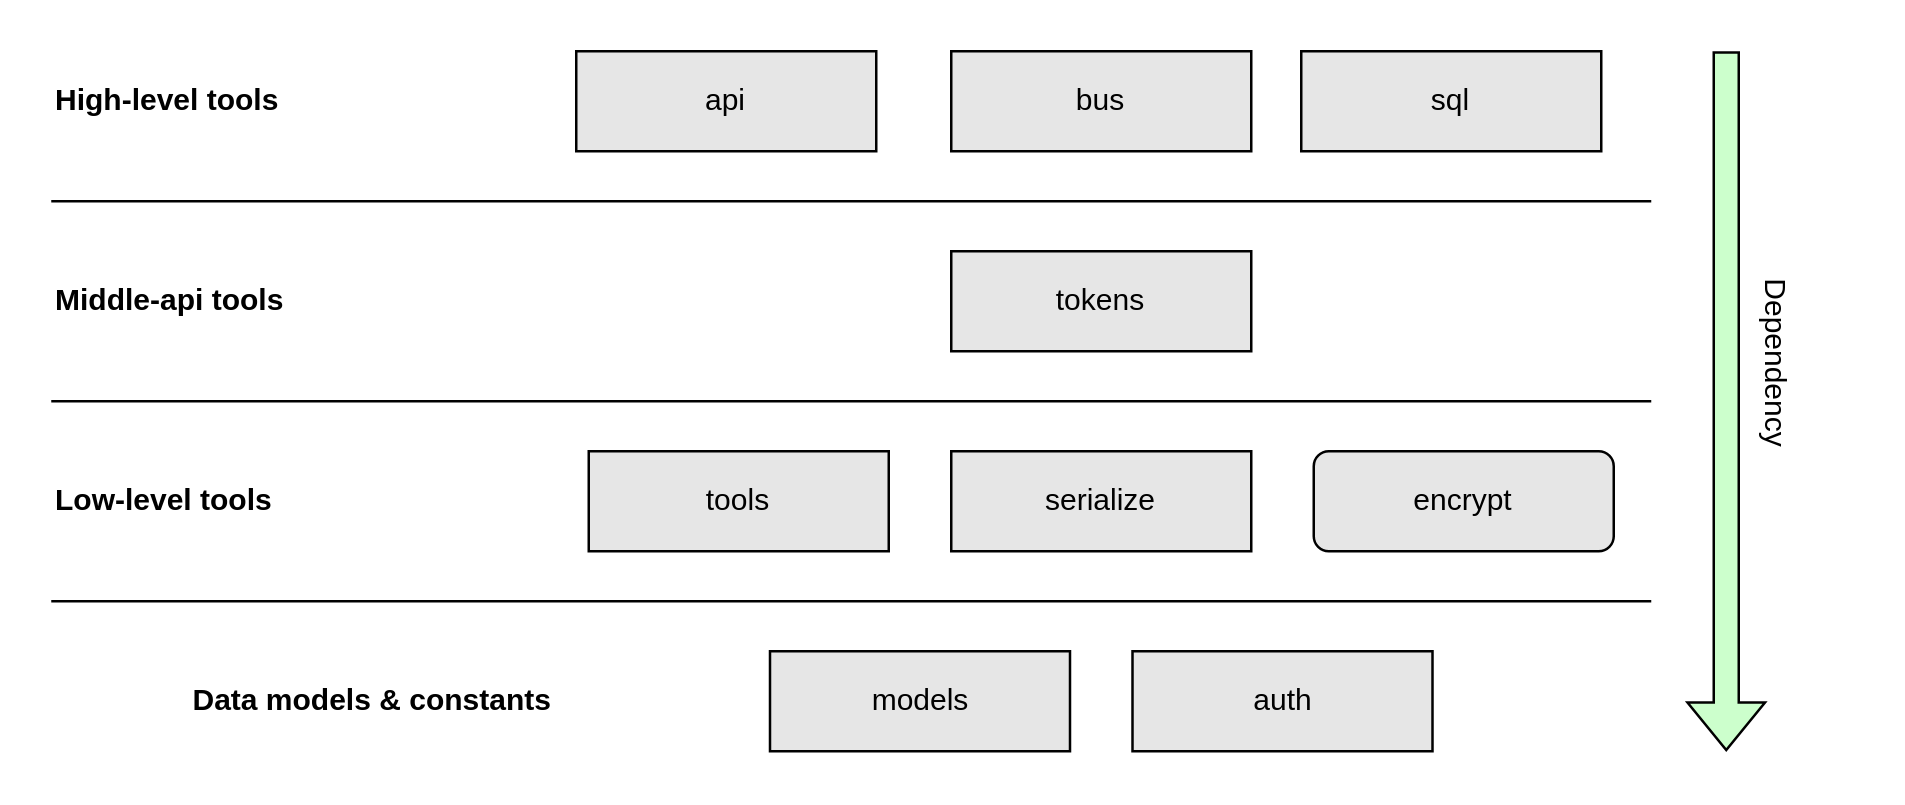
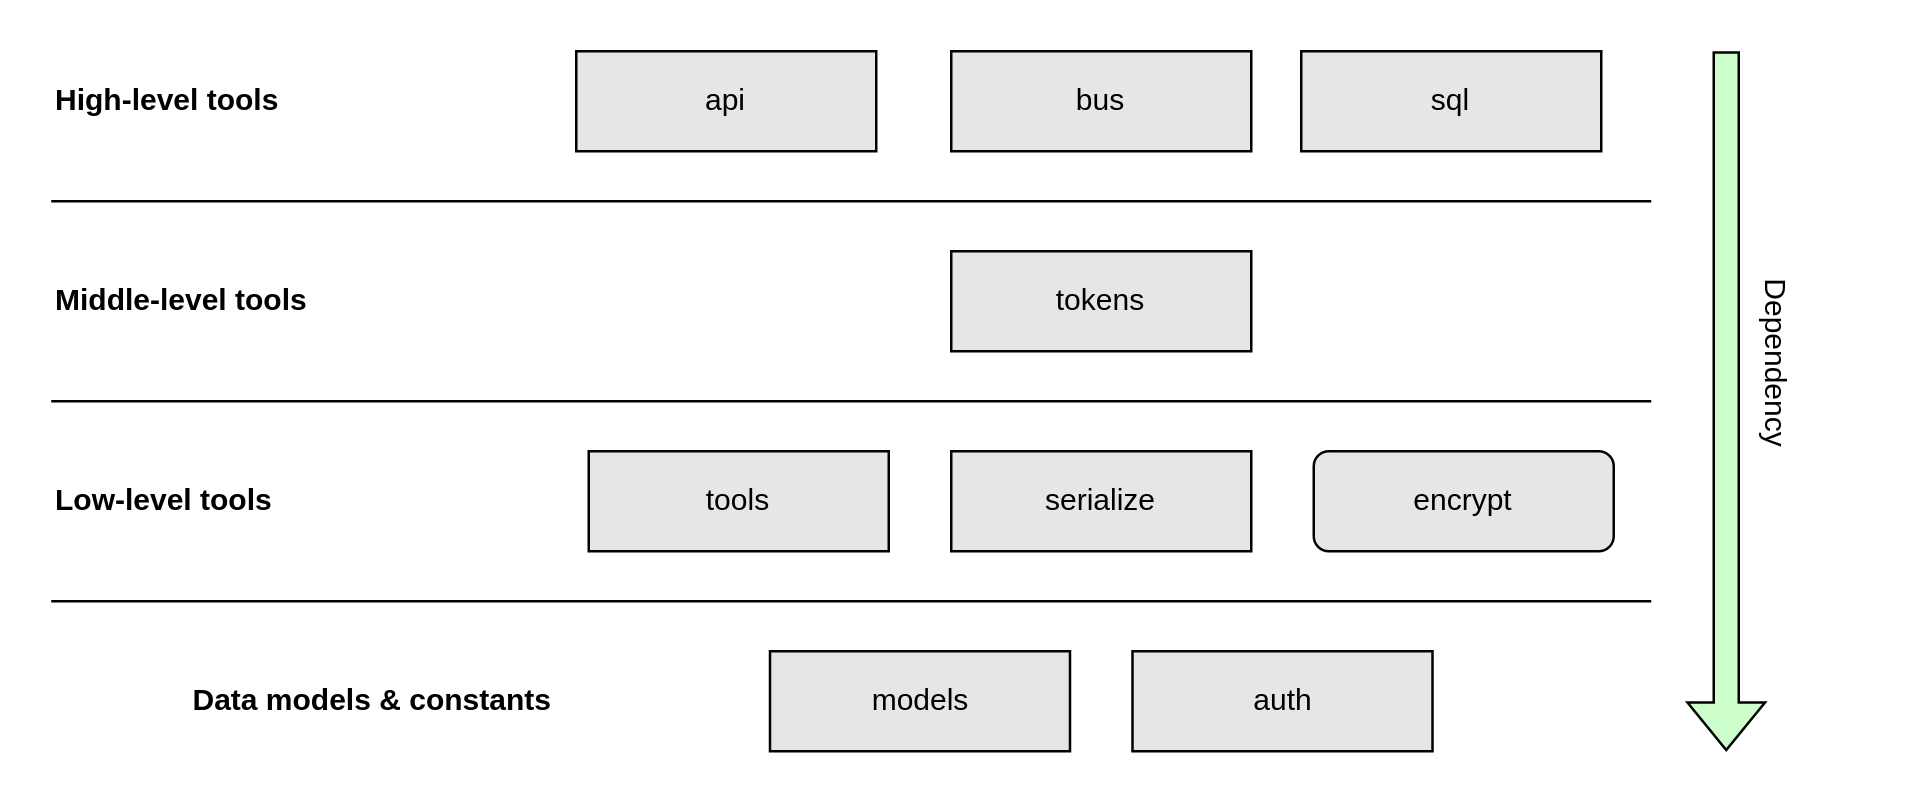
node "Middle-api tools": label "Middle-api tools" -> "Middle-level tools"
